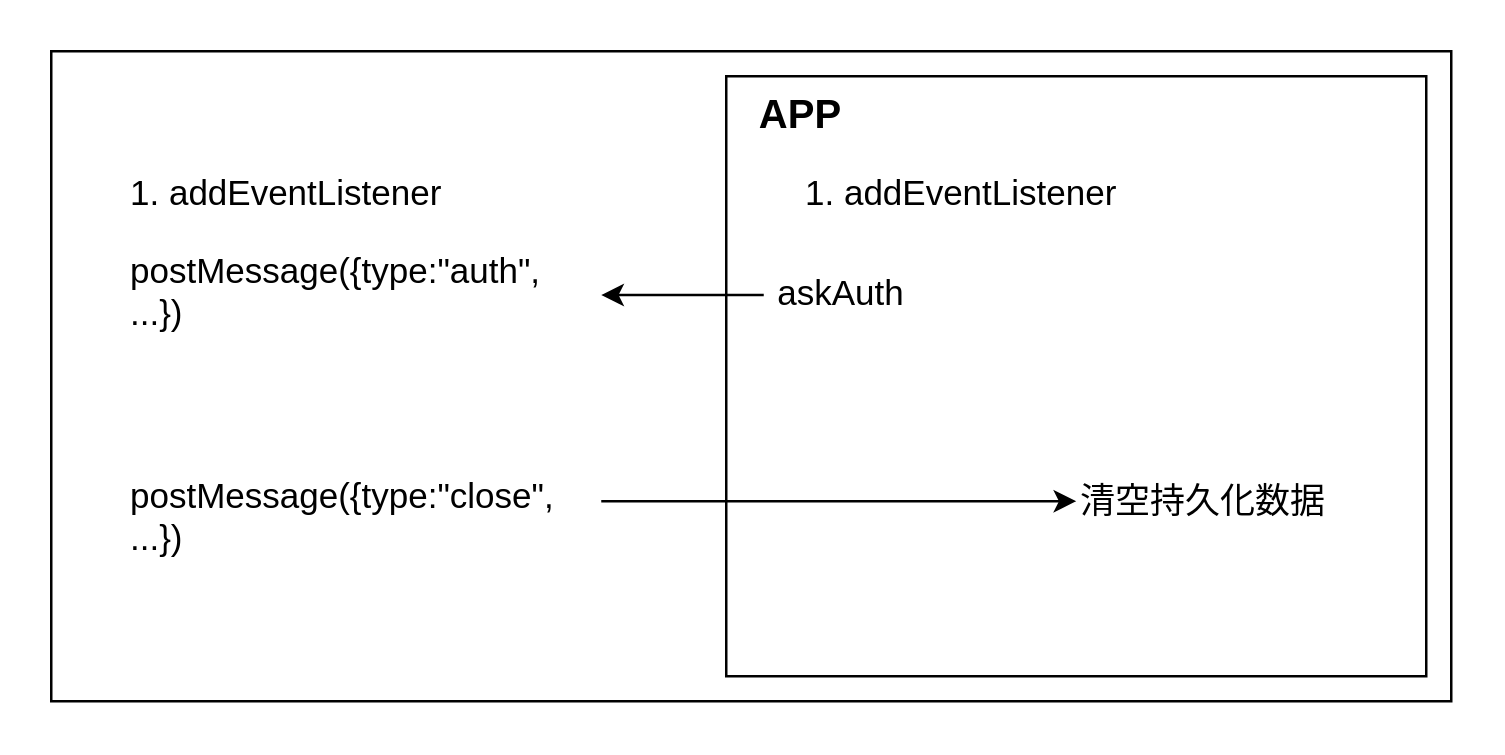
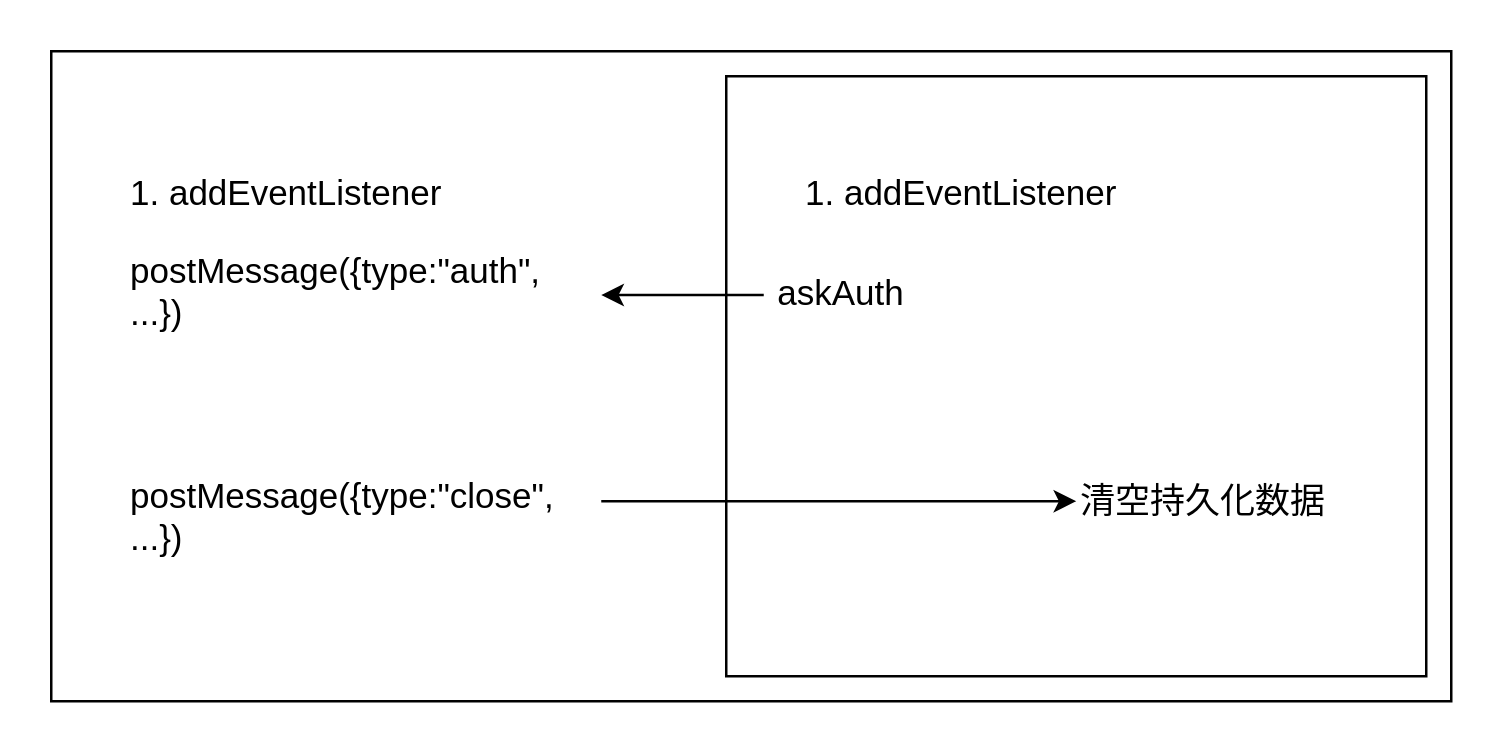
node "APP": removed
